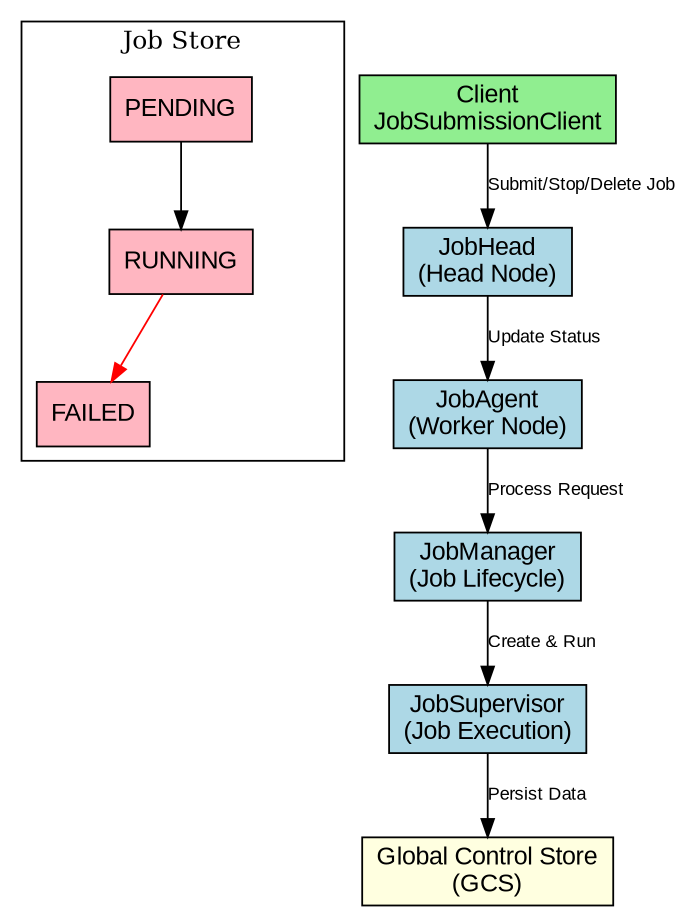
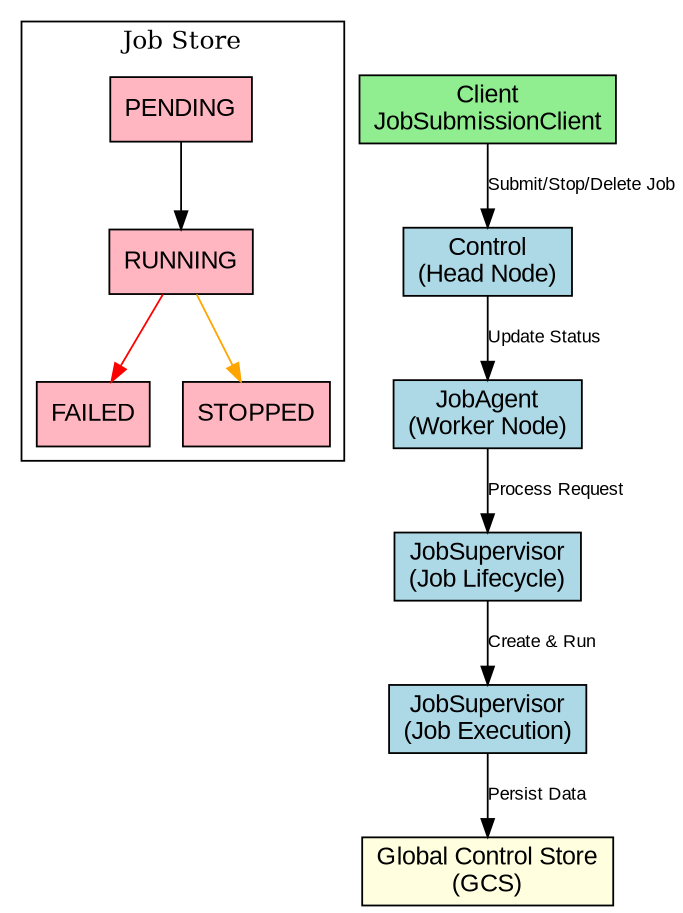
node "JobHead (Head Node)": label "JobHead (Head Node)" -> "Control (Head Node)"
node "STOPPED": added
node "JobManager (Job Lifecycle)": label "JobManager (Job Lifecycle)" -> "JobSupervisor (Job Lifecycle)"
